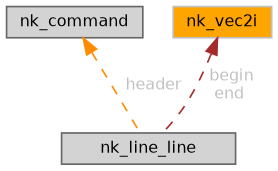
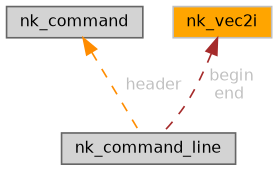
node "nk_line_line": label "nk_line_line" -> "nk_command_line"
